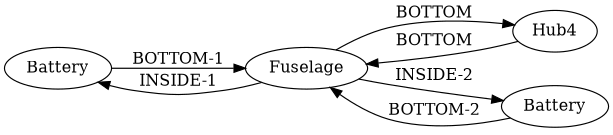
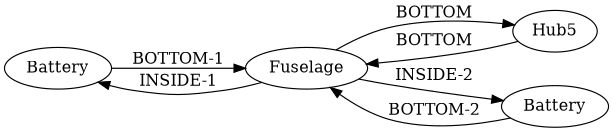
node "Hub4": label "Hub4" -> "Hub5"
